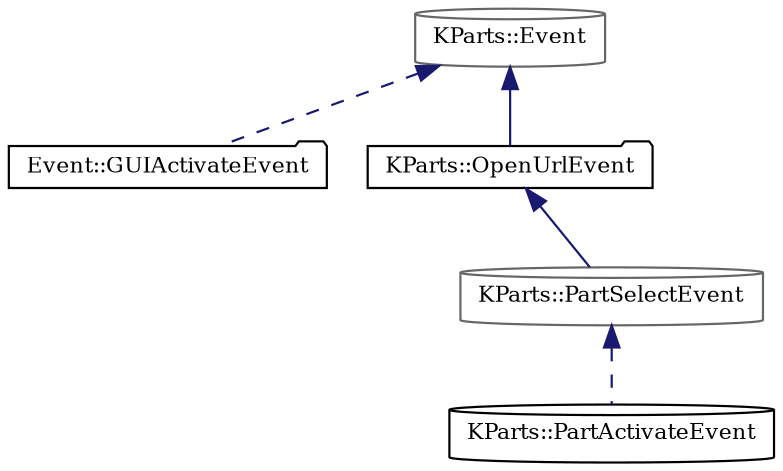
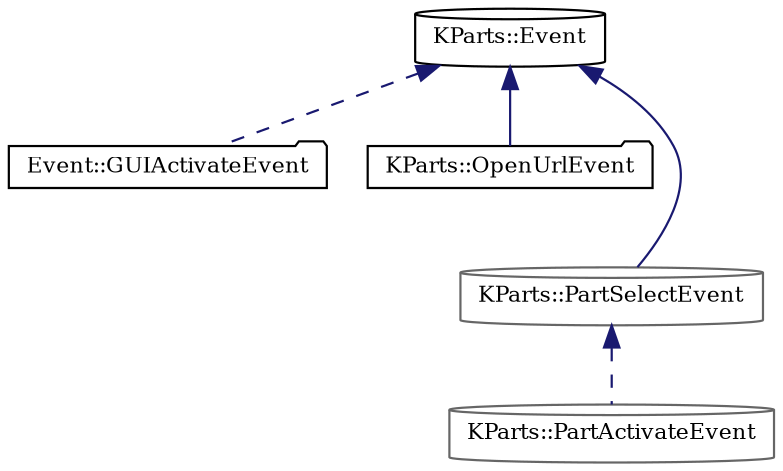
node "KParts::Event": color gray40 -> black
edge "KParts::PartSelectEvent" -> "KParts::OpenUrlEvent": now "KParts::PartSelectEvent" -> "KParts::Event"
node "KParts::PartActivateEvent": color black -> gray40
